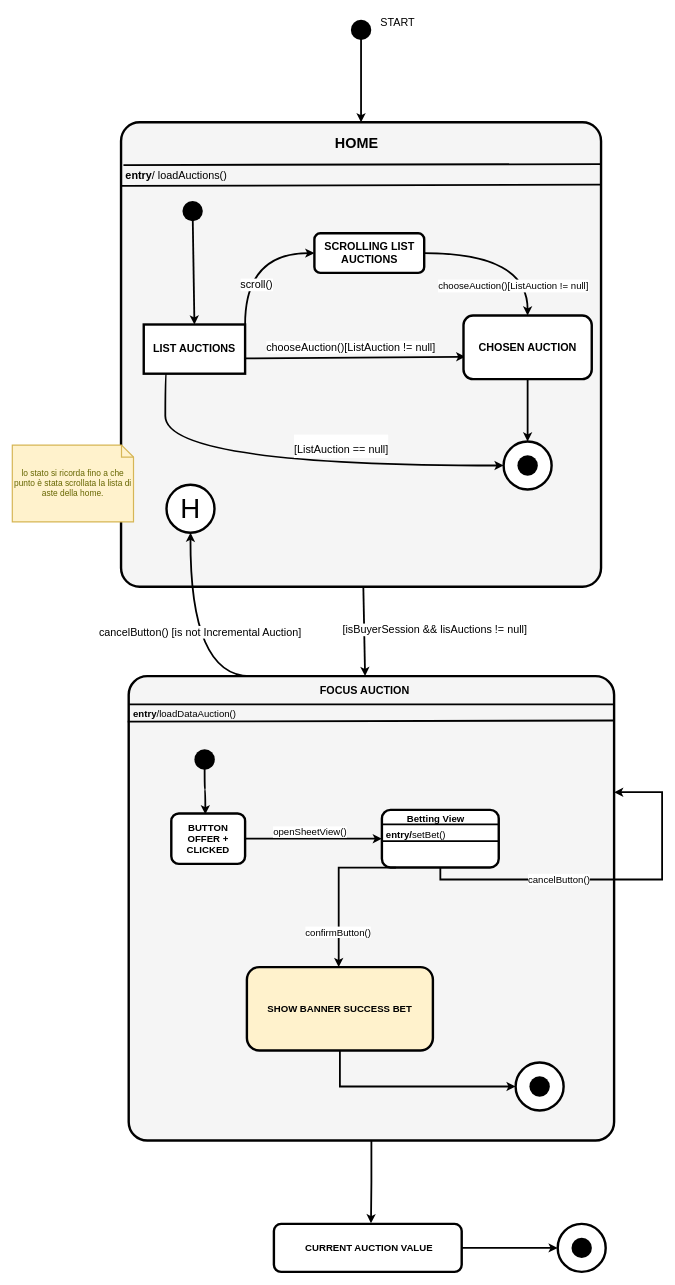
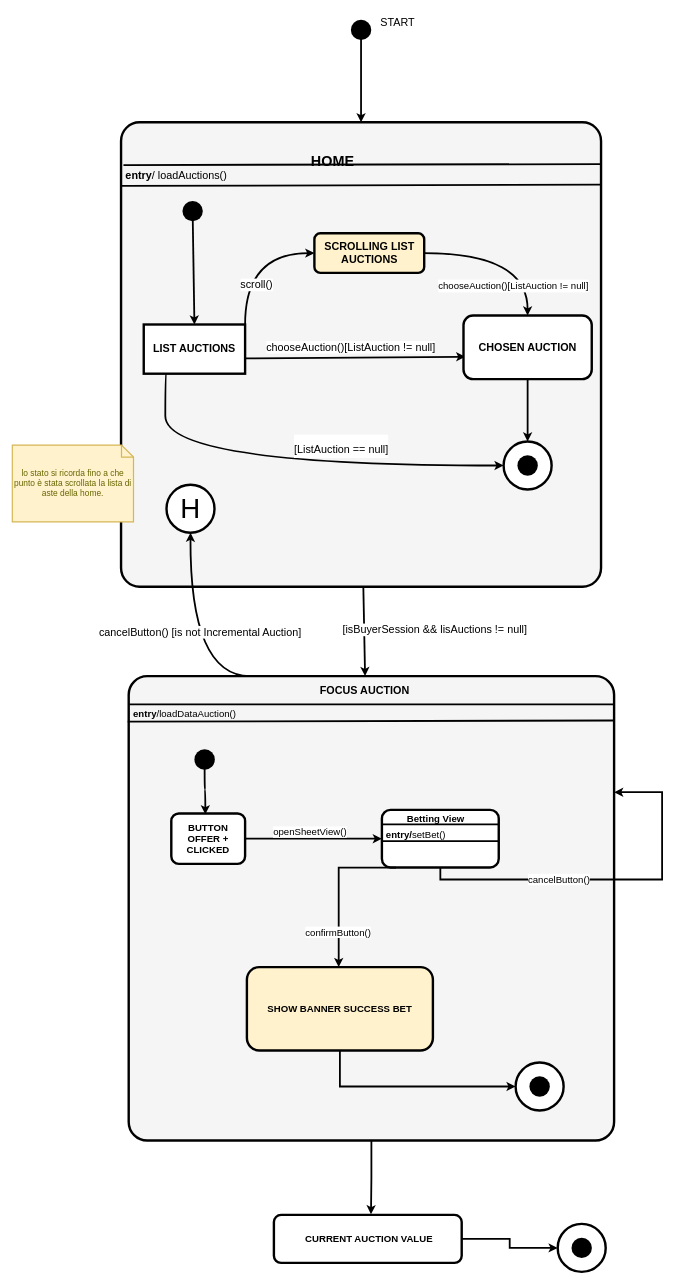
node "HOME": moved (357, 143) -> (333, 161)
node "SCROLLING LIST AUCTIONS": fillcolor #ffffff -> #fff2cc
node "CURRENT AUCTION VALUE": moved (368, 1248) -> (368, 1239)
